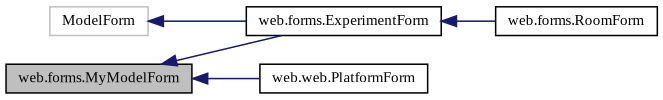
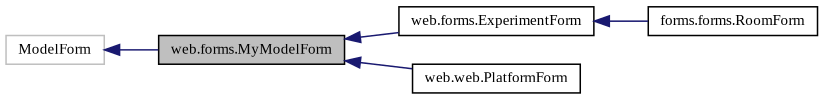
edge "web.forms.ExperimentForm" -> "ModelForm": now "web.forms.MyModelForm" -> "ModelForm"
node "web.forms.RoomForm": label "web.forms.RoomForm" -> "forms.forms.RoomForm"
